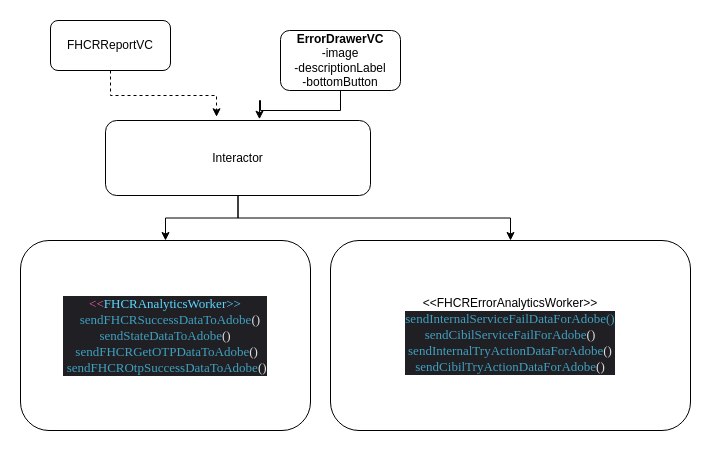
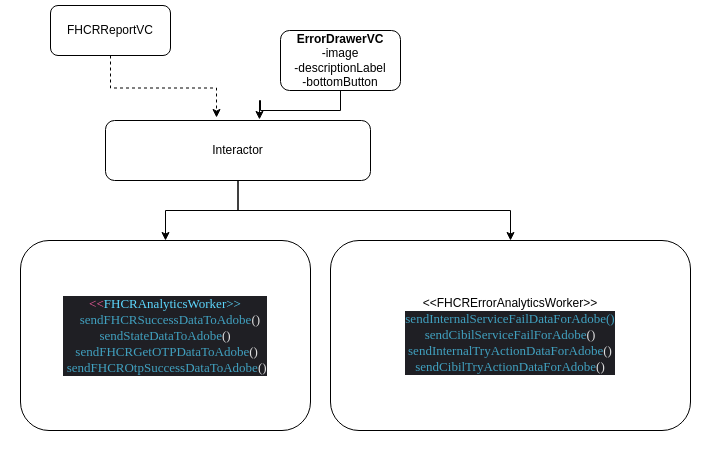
node "FHCRReportVC": moved (111, 46) -> (111, 31)
node "Interactor": size 265x75 -> 265x60
